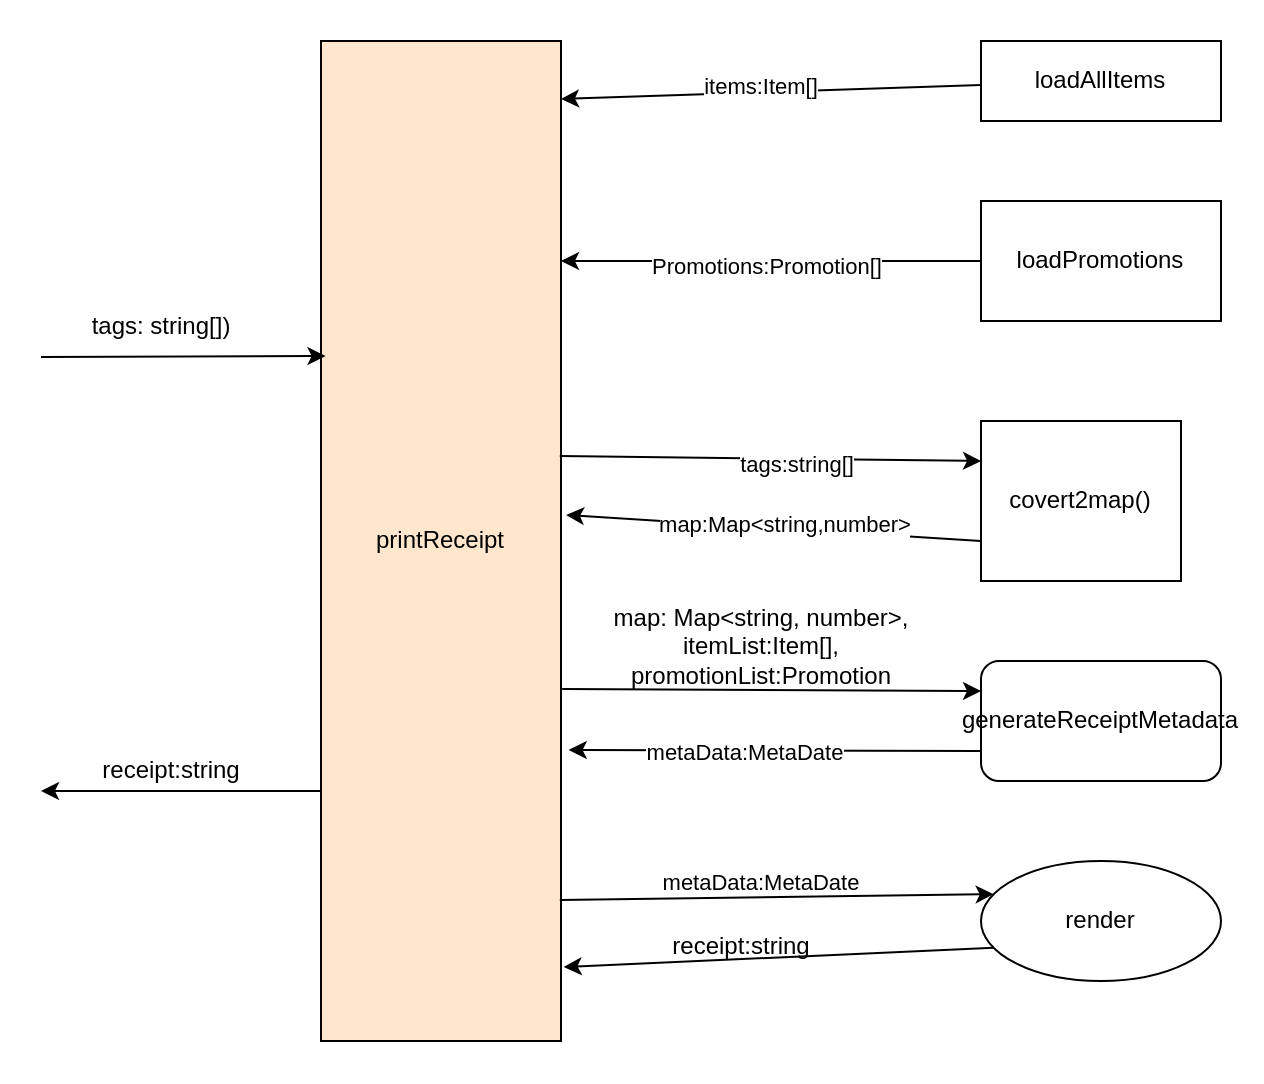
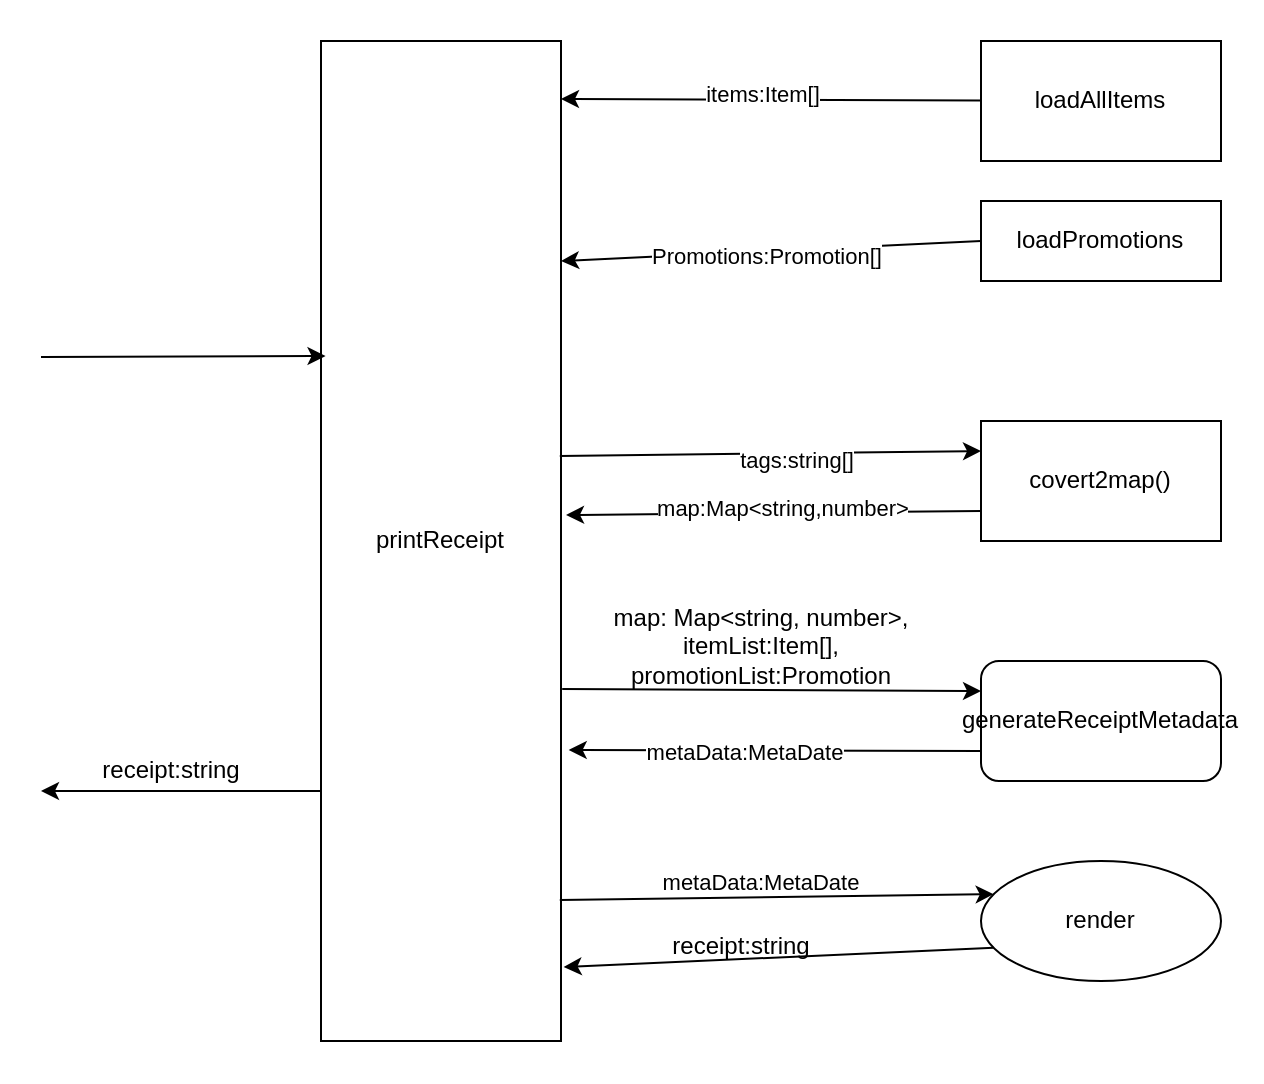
node "loadAllItems": size 240x80 -> 240x120
node "loadPromotions": size 240x120 -> 240x80
node "tags: string[])": removed
node "covert2map()": size 200x160 -> 240x120
node "printReceipt": fillcolor #ffe6cc -> #ffffff
